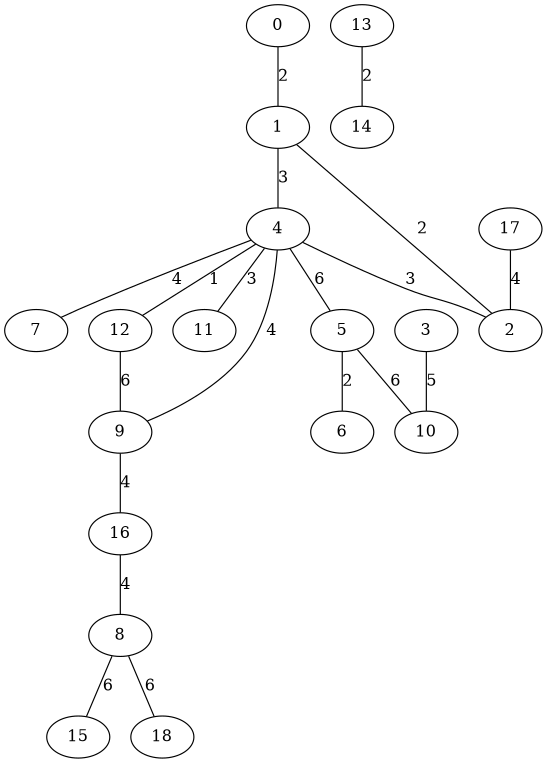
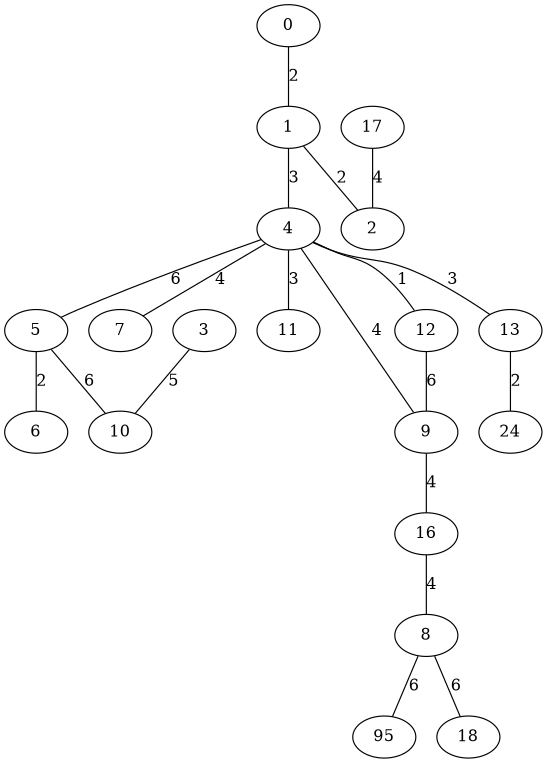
node "14": label "14" -> "24"
edge "4" -- "2": now "4" -- "13"
node "15": label "15" -> "95"
